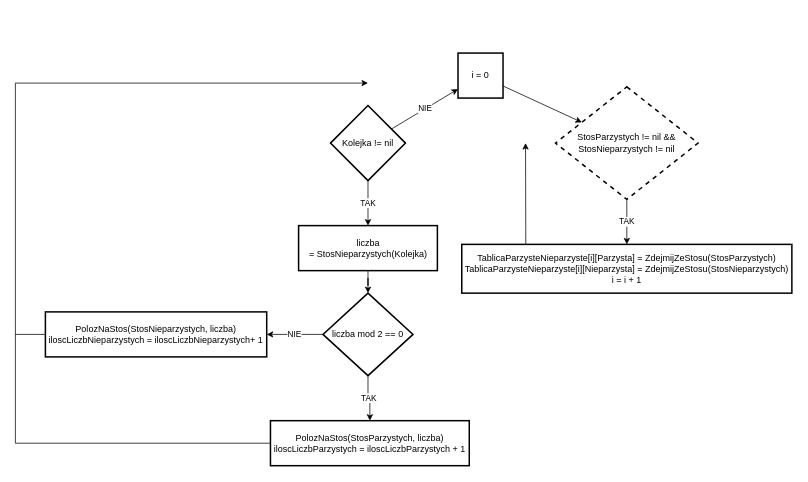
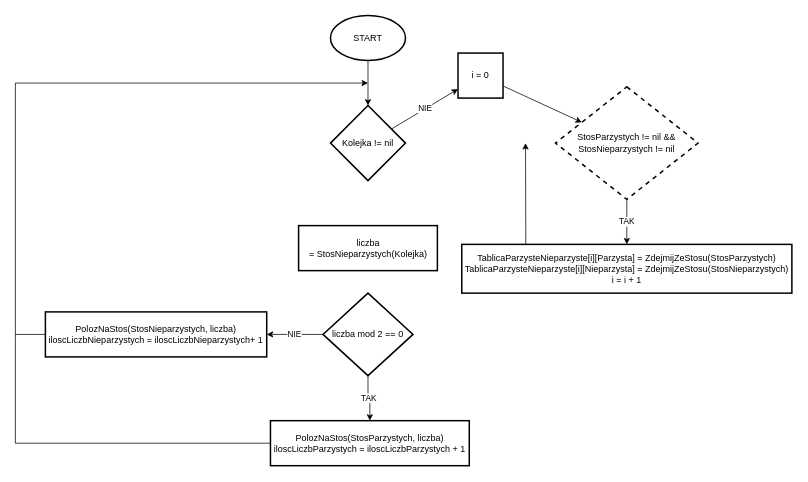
node "START": added
edge "START" -> "Kolejka != nil": added
edge "Kolejka != nil" -> "liczba = StosNieparzystych(Kolejka)": removed, label "TAK"
edge "liczba = StosNieparzystych(Kolejka)" -> "liczba mod 2 == 0": removed
